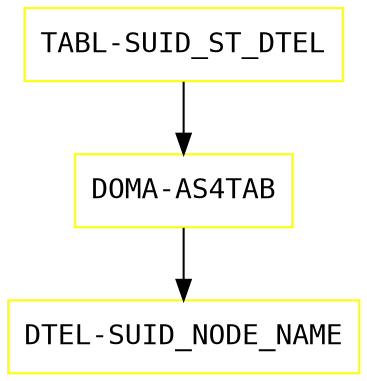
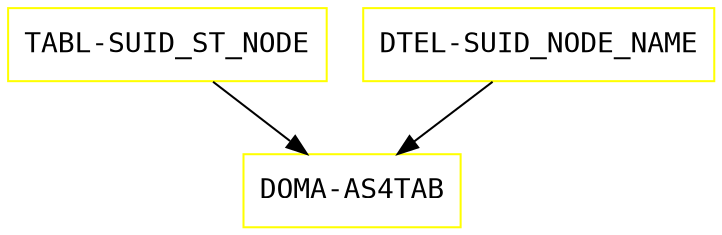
node "TABL-SUID_ST_DTEL": label "TABL-SUID_ST_DTEL" -> "TABL-SUID_ST_NODE"
edge "DOMA-AS4TAB" -> "DTEL-SUID_NODE_NAME": reversed
